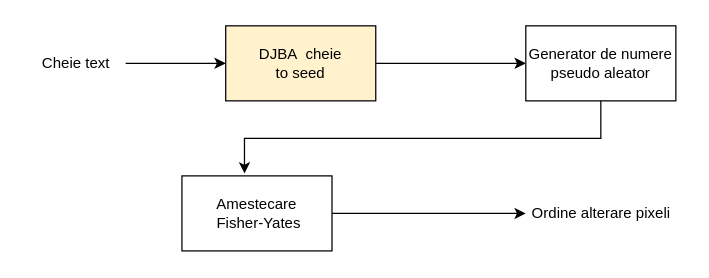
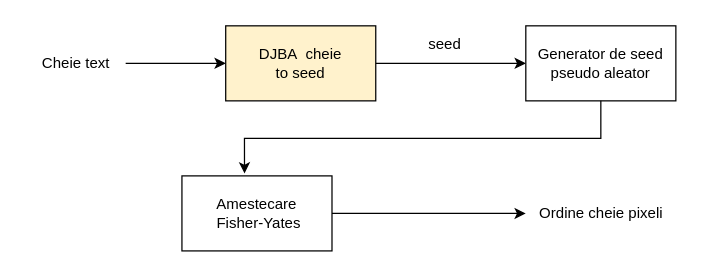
node "seed": added
node "Generator de numere pseudo aleator": label "Generator de numere pseudo aleator" -> "Generator de seed pseudo aleator"
node "Ordine alterare pixeli": label "Ordine alterare pixeli" -> "Ordine cheie pixeli"
